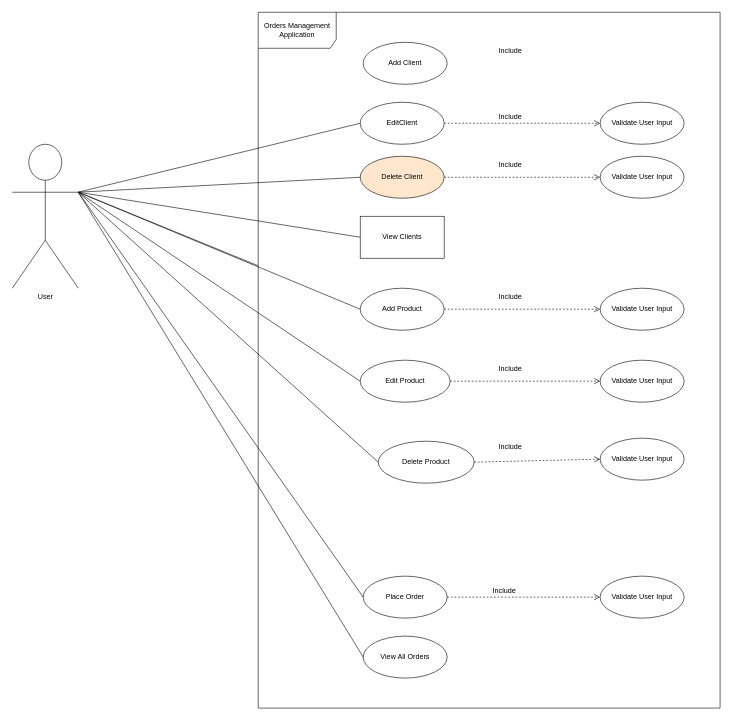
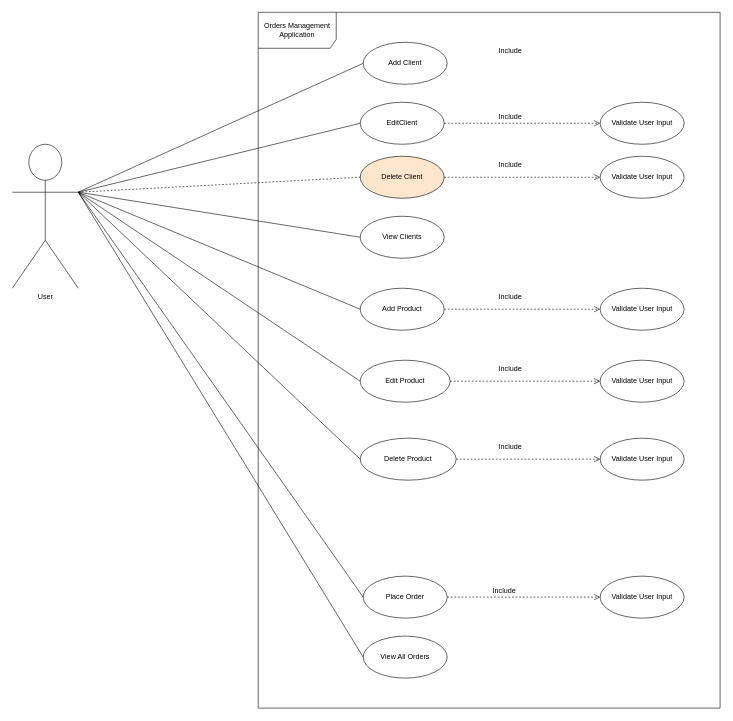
edge "Delete Client" -- "User": style solid -> dashed
node "View Clients": shape rectangle -> ellipse
edge "User" -- "Orders Management Application": now "User" -- "Add Client"
node "Delete Product": moved (426, 462) -> (408, 459)
